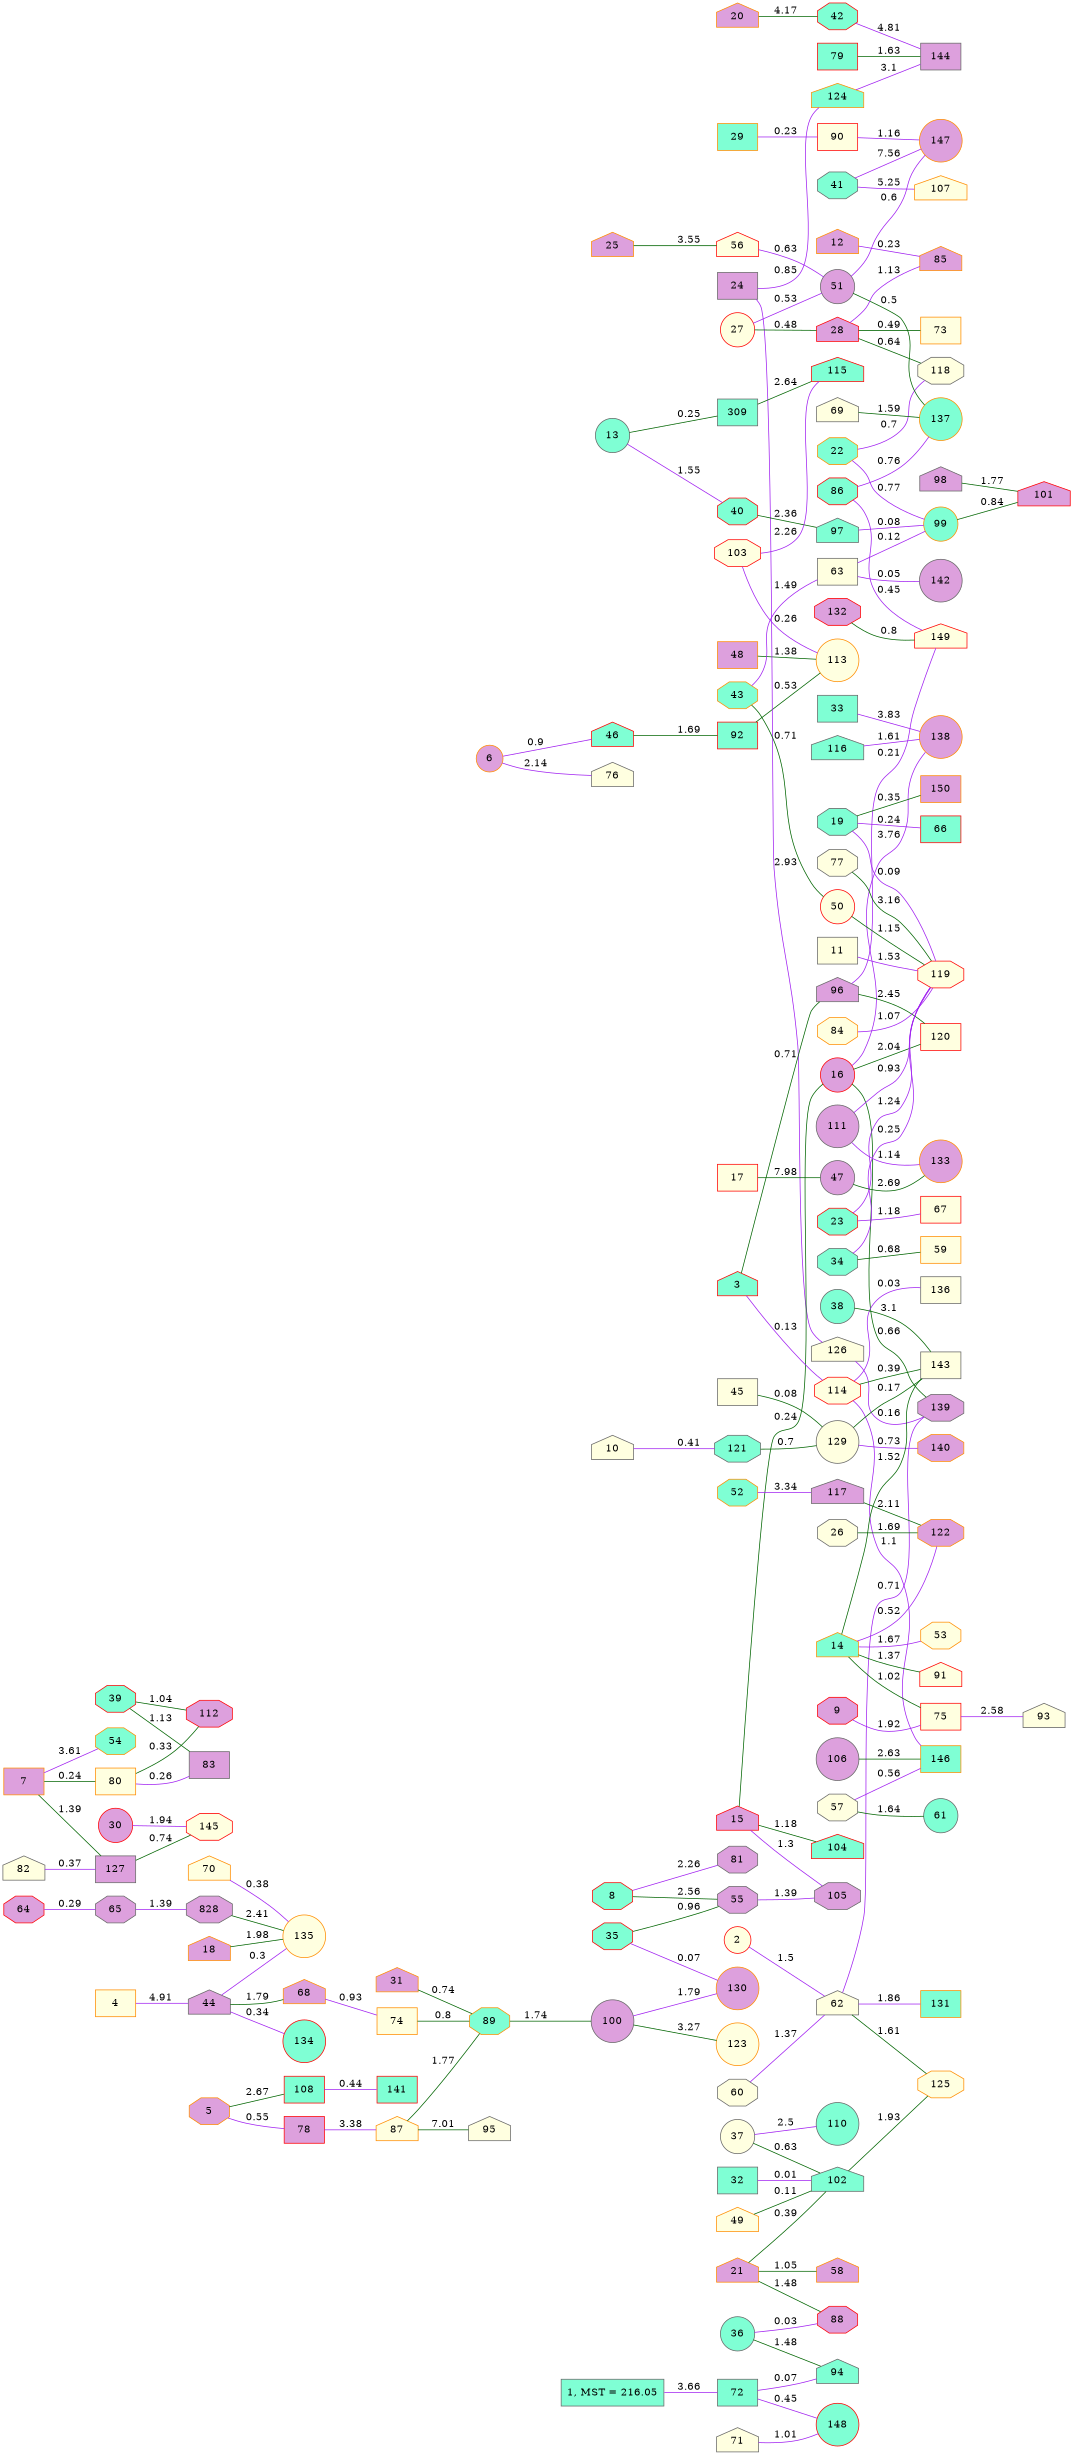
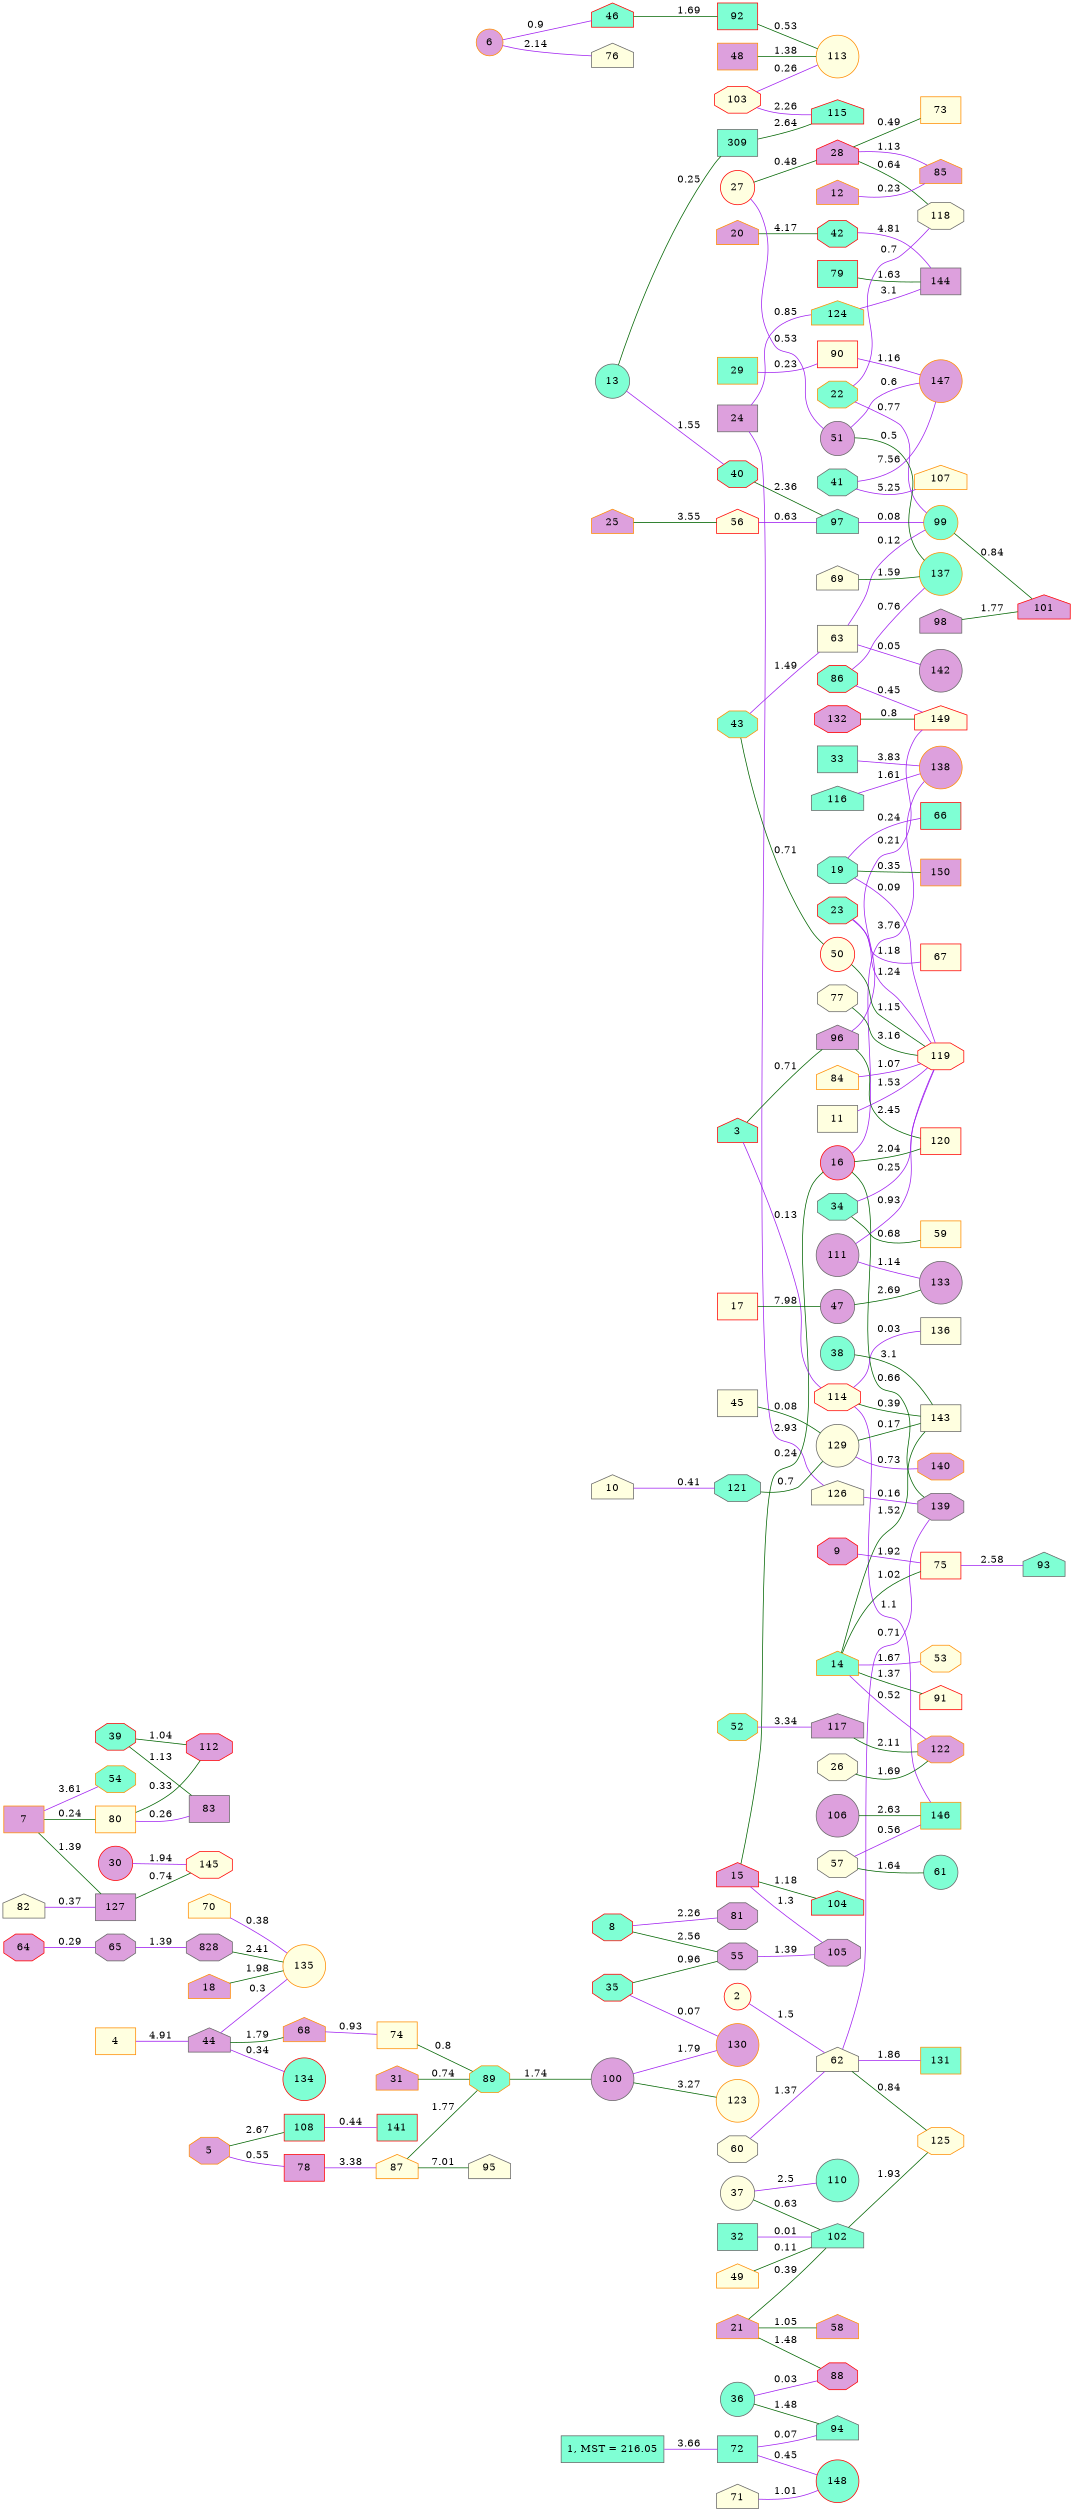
edge "56" -- "51": now "56" -- "97"
node "84": shape octagon -> house
node "133": color darkorange -> gray40
node "93": fillcolor lightyellow -> aquamarine
edge "62" -- "125": label "1.61" -> "0.84"
